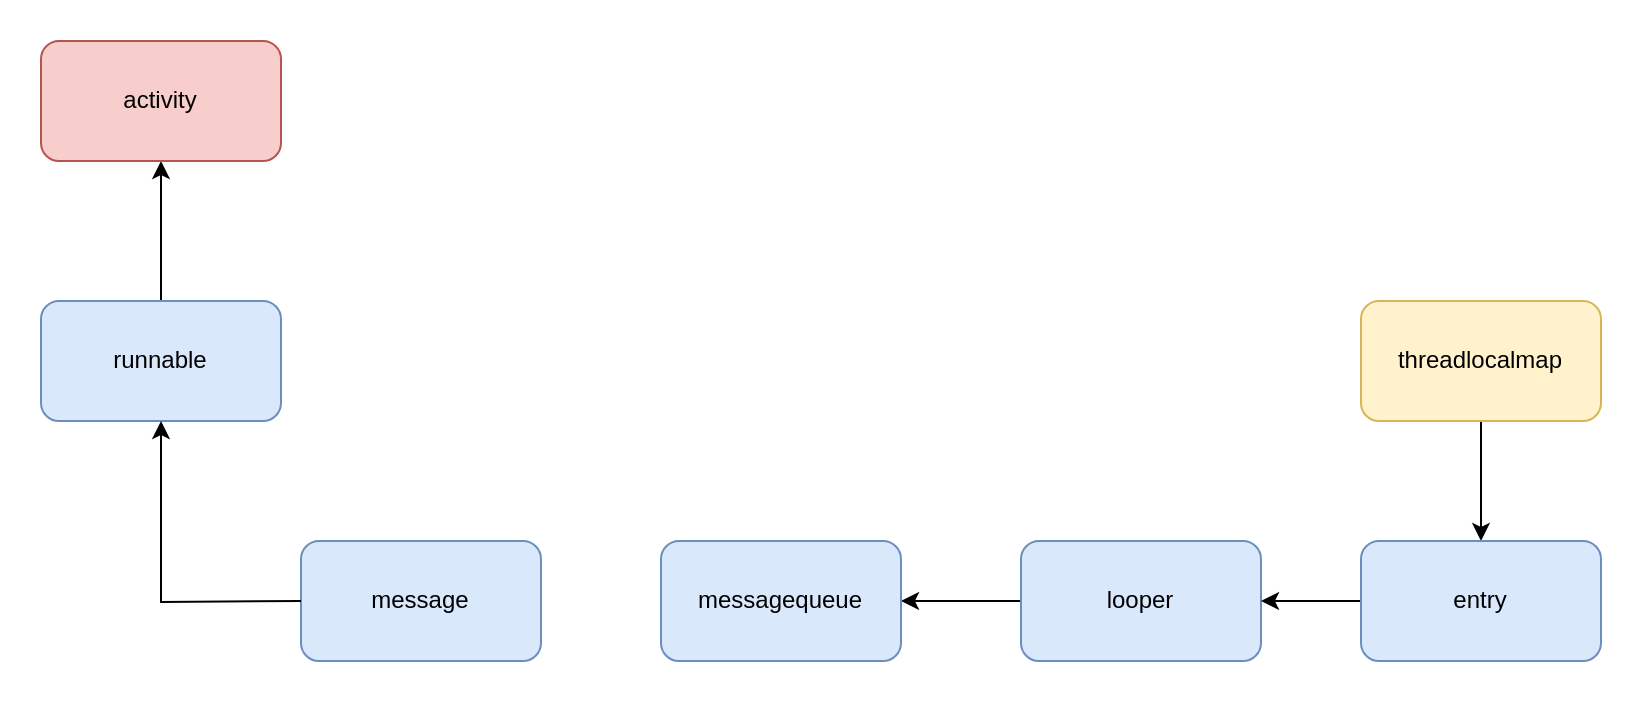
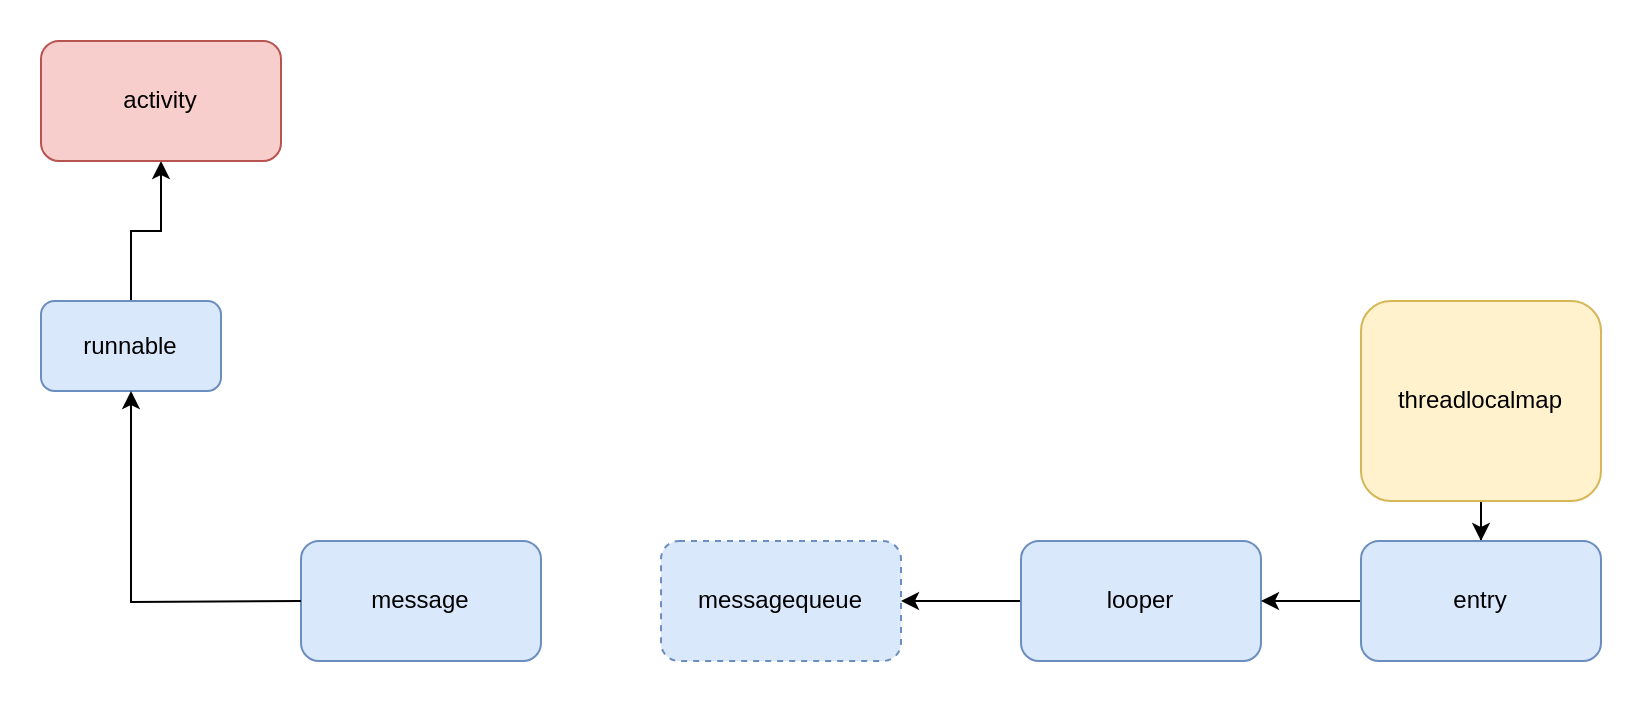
node "runnable": size 240x120 -> 180x90
node "threadlocalmap": size 240x120 -> 240x200
node "messagequeue": style solid -> dashed
